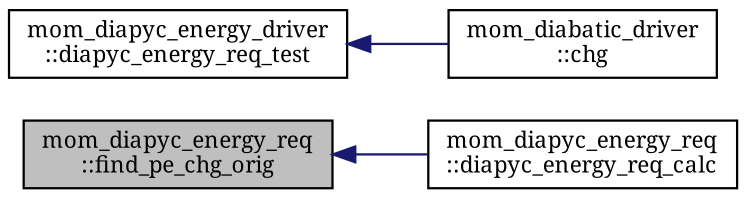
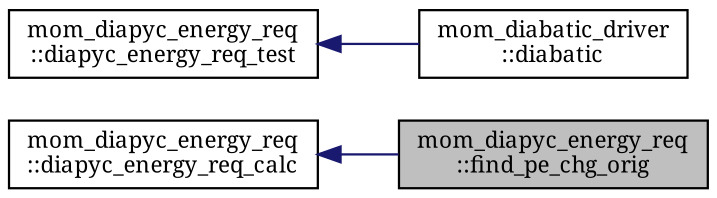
node "mom_diapyc_energy_driver ::diapyc_energy_req_test": label "mom_diapyc_energy_driver ::diapyc_energy_req_test" -> "mom_diapyc_energy_req ::diapyc_energy_req_test"
node "mom_diabatic_driver ::chg": label "mom_diabatic_driver ::chg" -> "mom_diabatic_driver ::diabatic"
edge "mom_diapyc_energy_req ::diapyc_energy_req_calc" -> "mom_diapyc_energy_req ::find_pe_chg_orig": reversed
